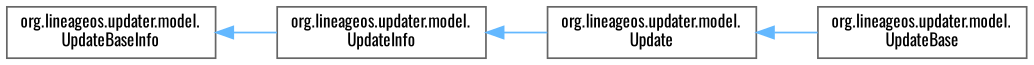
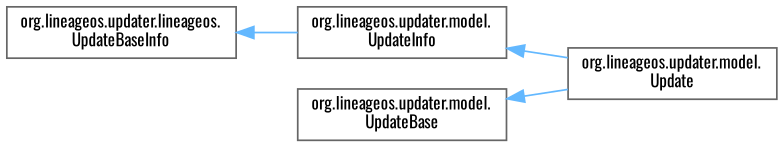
node "org.lineageos.updater.model. UpdateBaseInfo": label "org.lineageos.updater.model. UpdateBaseInfo" -> "org.lineageos.updater.lineageos. UpdateBaseInfo"
edge "org.lineageos.updater.model. UpdateBase" -> "org.lineageos.updater.model. Update": reversed
